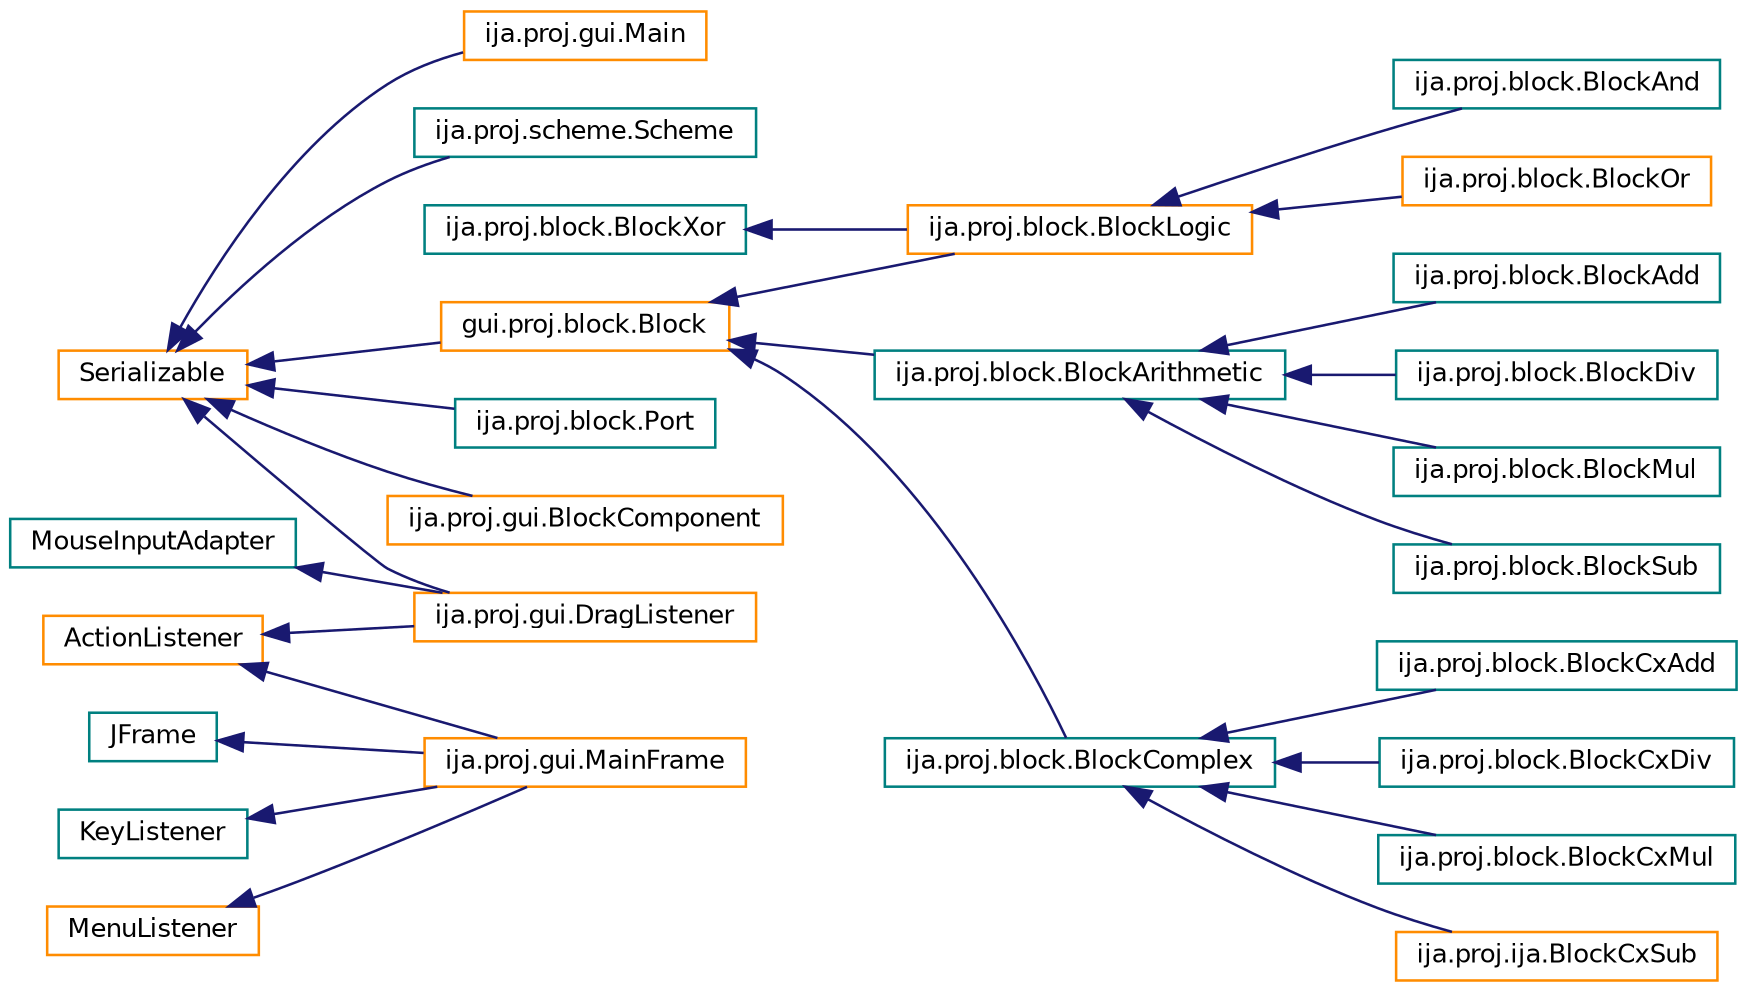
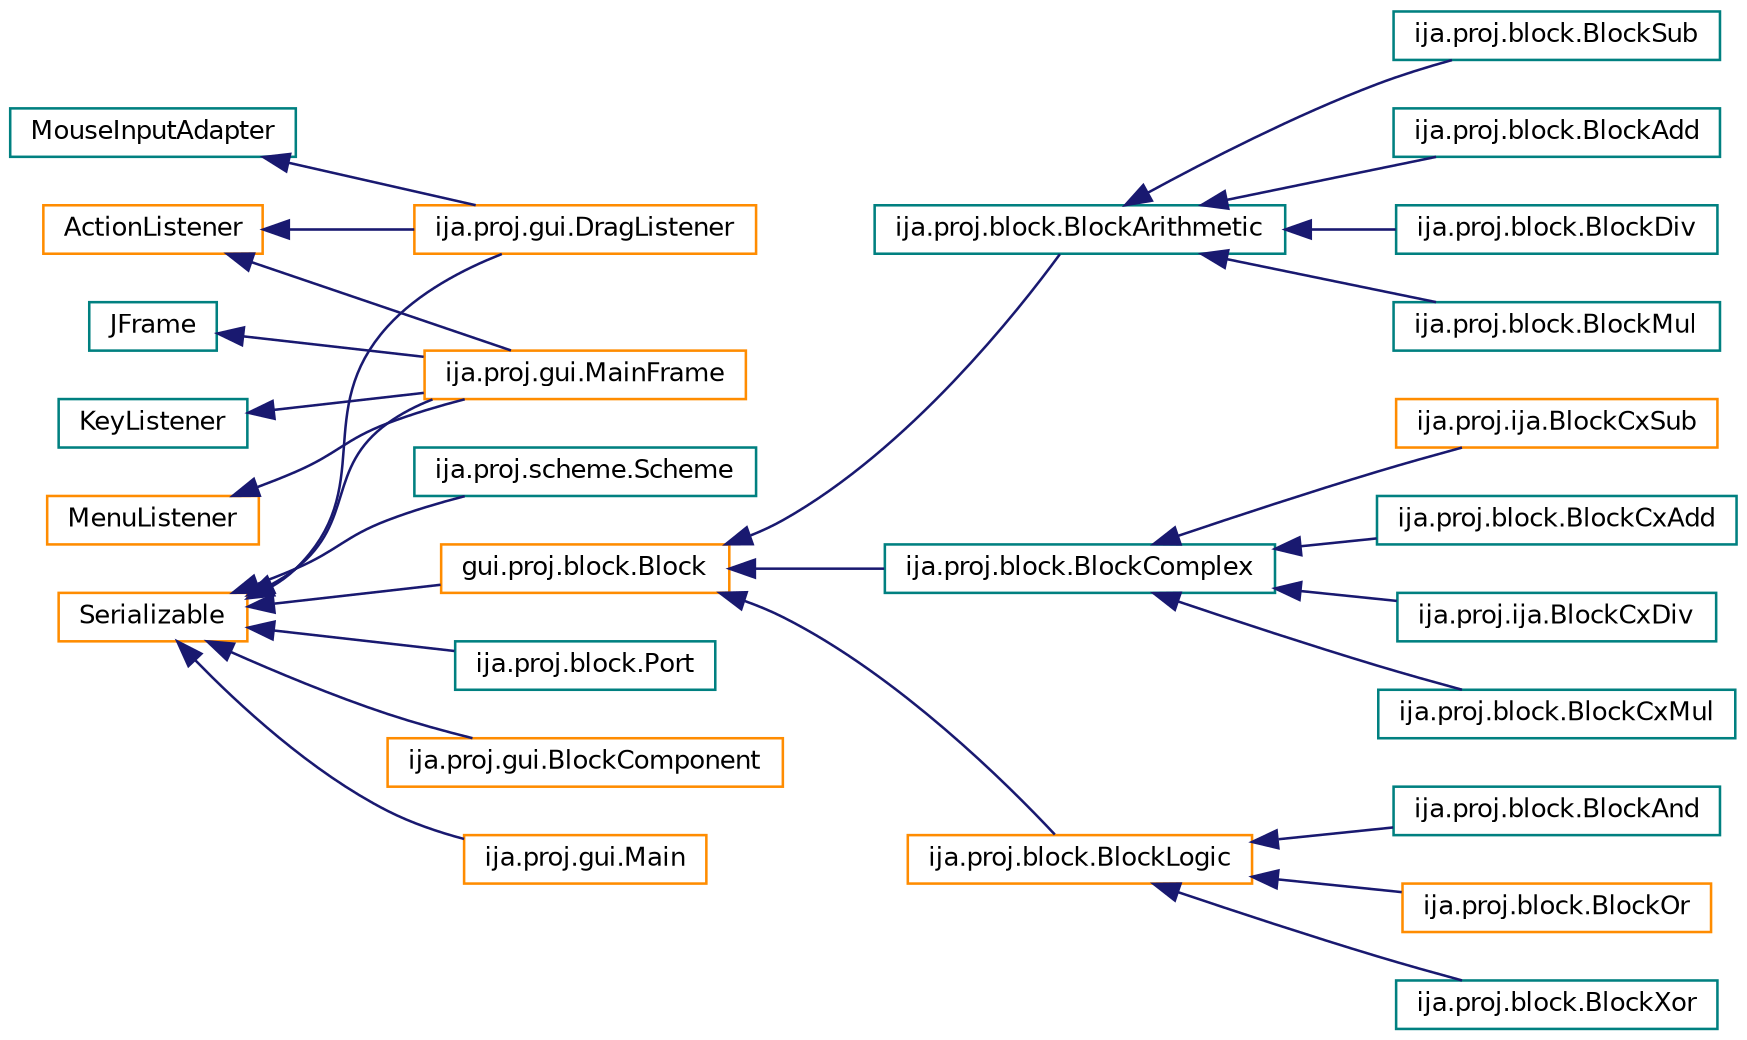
edge "ija.proj.block.BlockLogic" -> "ija.proj.block.BlockXor": reversed
edge "ija.proj.gui.MainFrame" -> "Serializable": added
node "ija.proj.block.BlockCxDiv": label "ija.proj.block.BlockCxDiv" -> "ija.proj.ija.BlockCxDiv"
